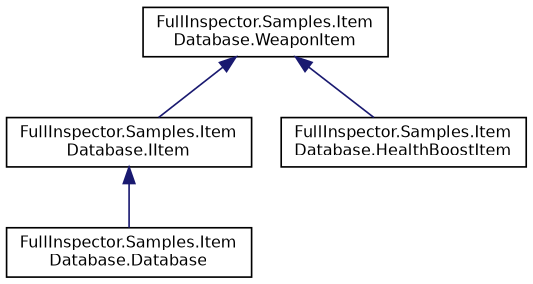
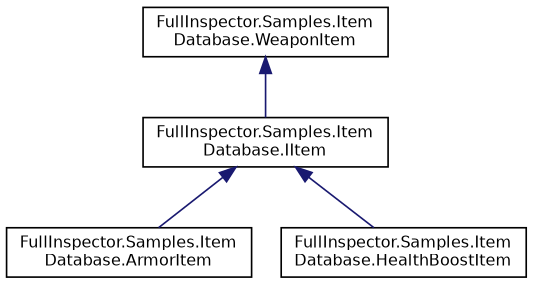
edge "FullInspector.Samples.Item Database.HealthBoostItem" -> "FullInspector.Samples.Item Database.WeaponItem": now "FullInspector.Samples.Item Database.HealthBoostItem" -> "FullInspector.Samples.Item Database.IItem"
node "FullInspector.Samples.Item Database.Database": label "FullInspector.Samples.Item Database.Database" -> "FullInspector.Samples.Item Database.ArmorItem"
